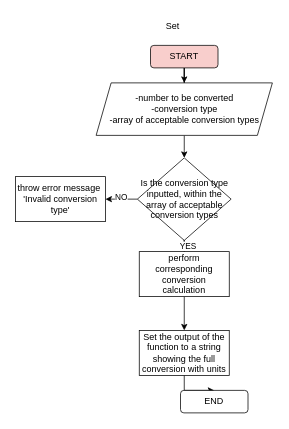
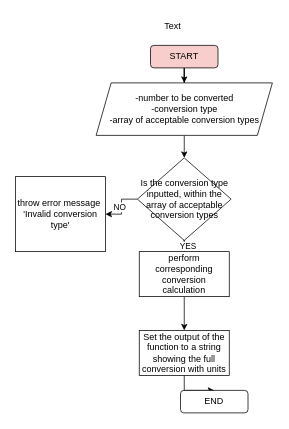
node "Set": label "Set" -> "Text"
node "throw error message 'Invalid conversion type'": size 90x45 -> 90x75
